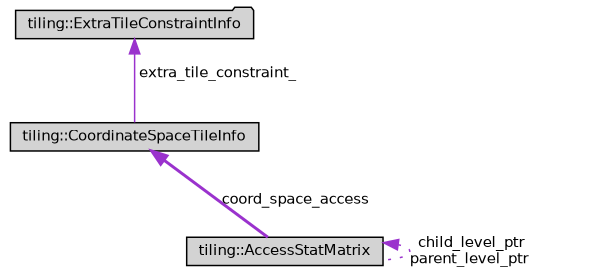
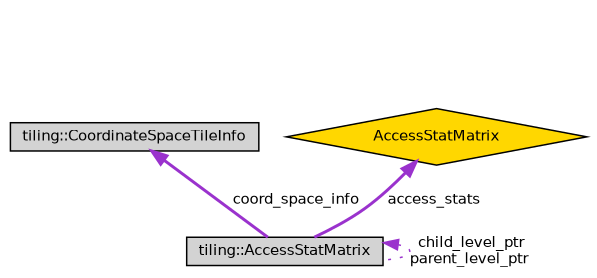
node "tiling::ExtraTileConstraintInfo": removed
node "AccessStatMatrix": added
edge "tiling::AccessStatMatrix" -> "tiling::CoordinateSpaceTileInfo": label " coord_space_access" -> " coord_space_info"
